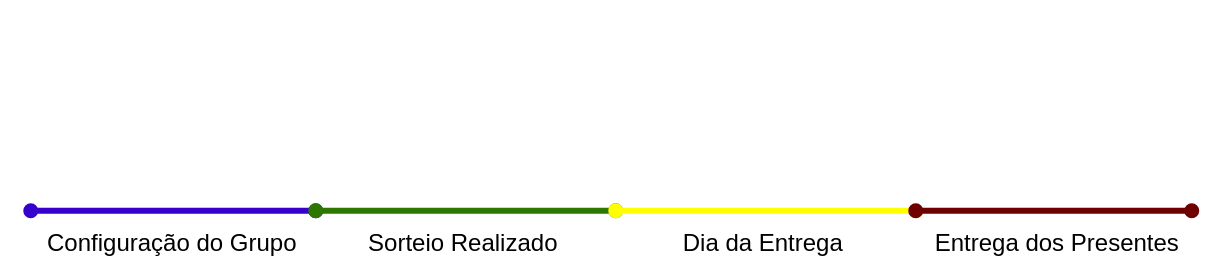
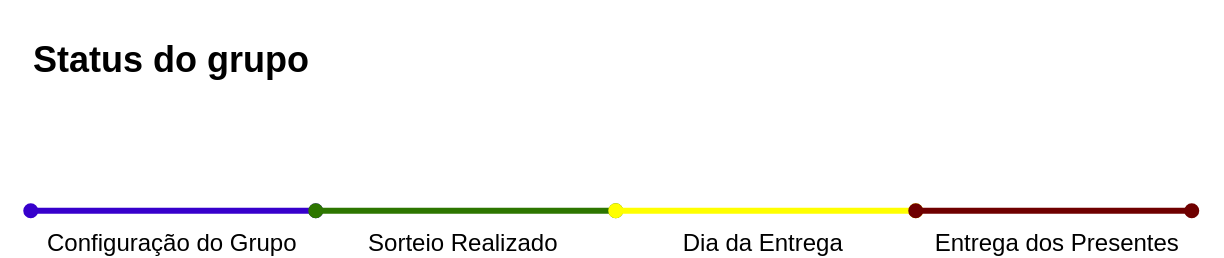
node "Status do grupo": added
